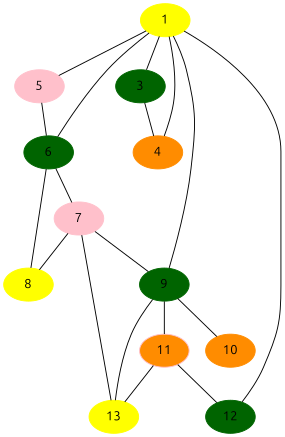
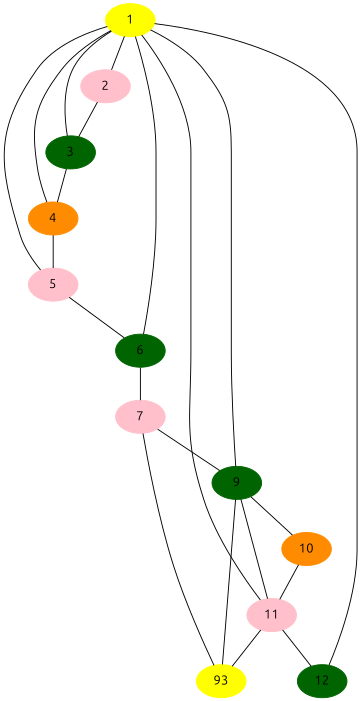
node "2": added
edge "4" -- "5": added
node "8": removed
edge "1" -- "11": added
node "11": fillcolor darkorange -> pink
node "13": label "13" -> "93"
edge "10" -- "11": added
